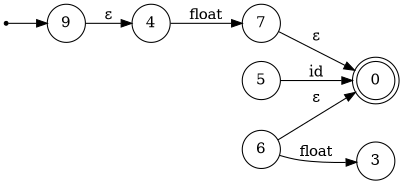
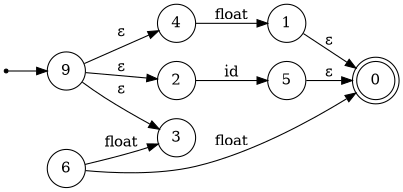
node "7": label "7" -> "1"
edge "5" -> "0": label "id" -> "ε"
node "2": added
edge "6" -> "0": label "ε" -> "float"
edge "9" -> "3": added, label "ε"
